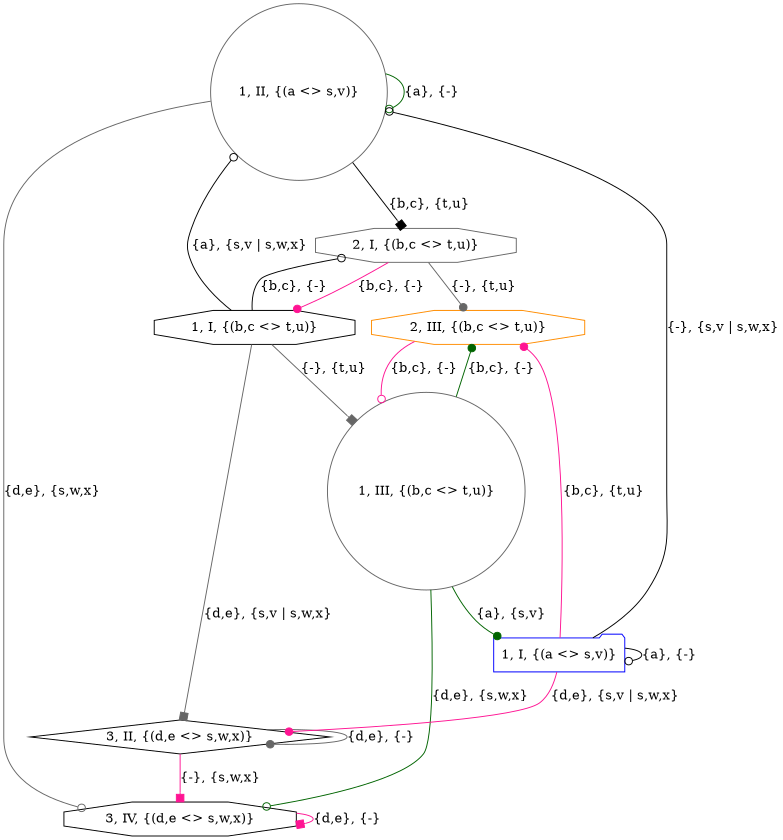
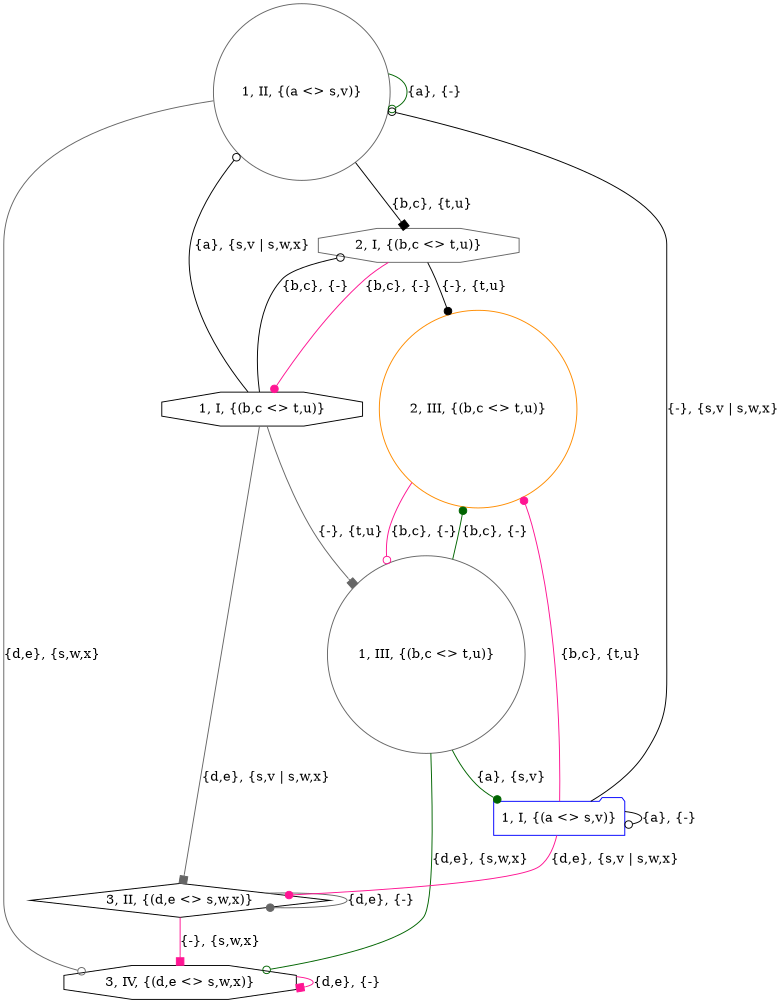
edge "2, I, {(b,c <> t,u)}" -> "2, III, {(b,c <> t,u)}": color gray40 -> black
node "2, III, {(b,c <> t,u)}": shape octagon -> circle
